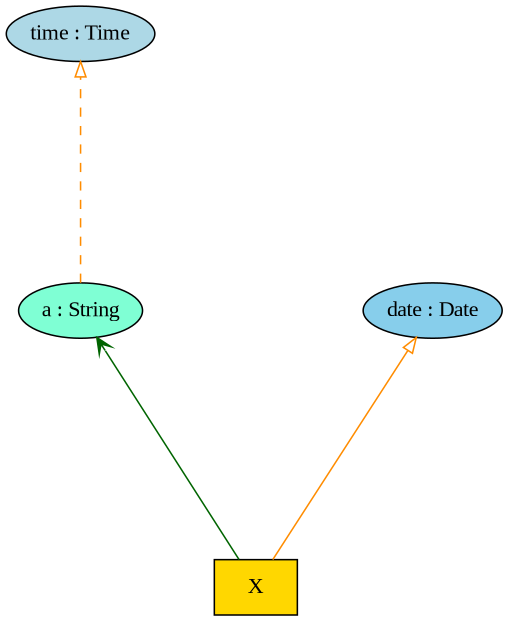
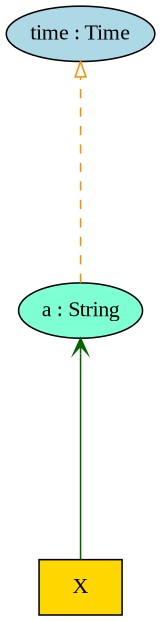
node "date : Date": removed
